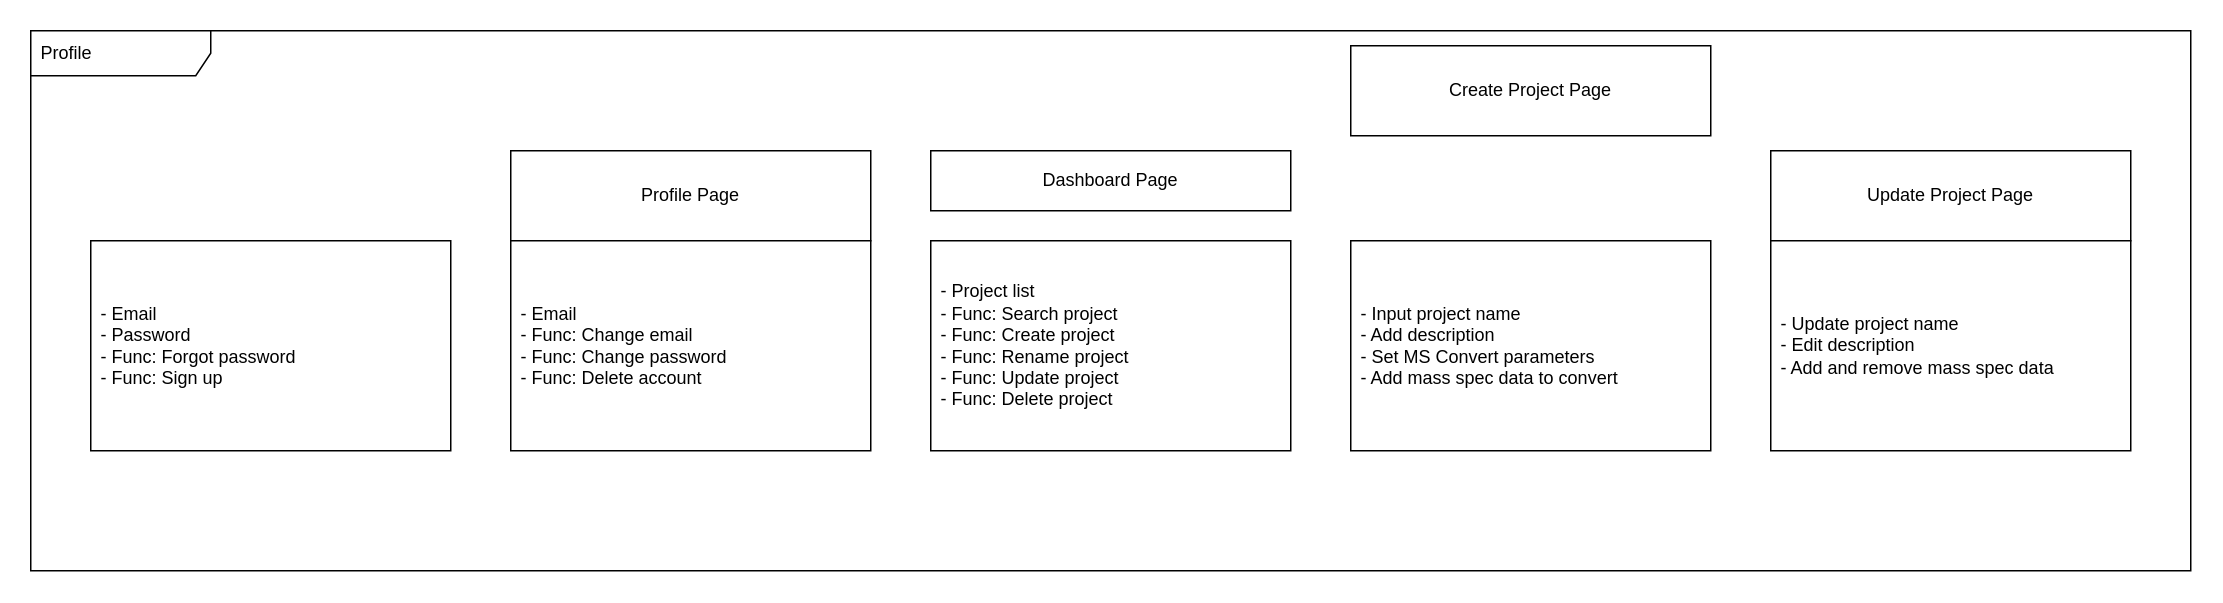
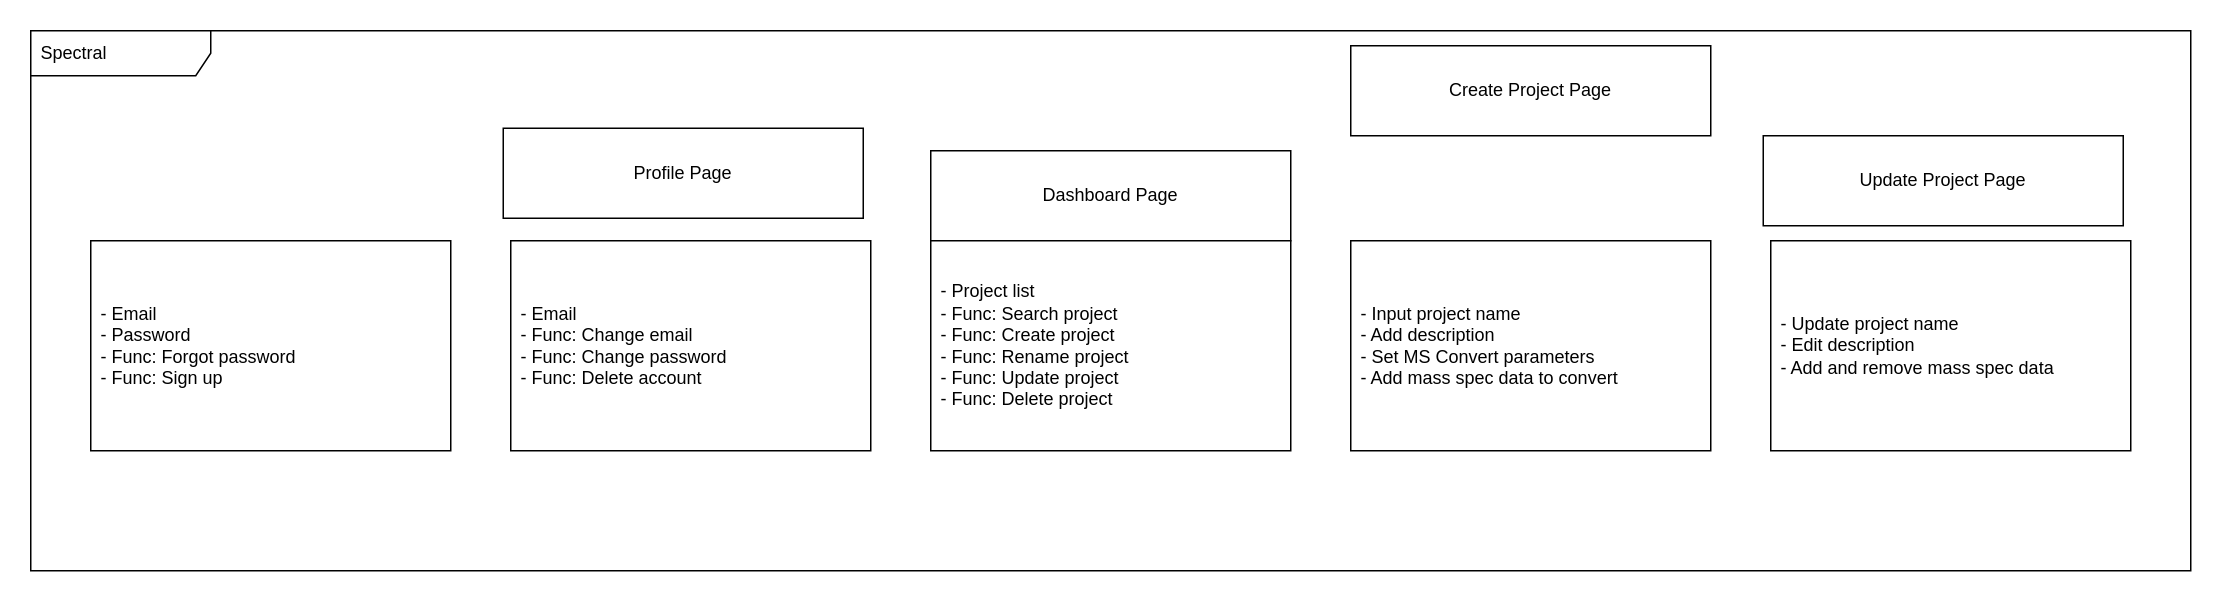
node "Profile": label "Profile" -> "Spectral"
node "Dashboard Page": size 360x60 -> 360x90
node "Profile Page": moved (691, 196) -> (683, 173)
node "Update Project Page": moved (1951, 196) -> (1943, 181)
